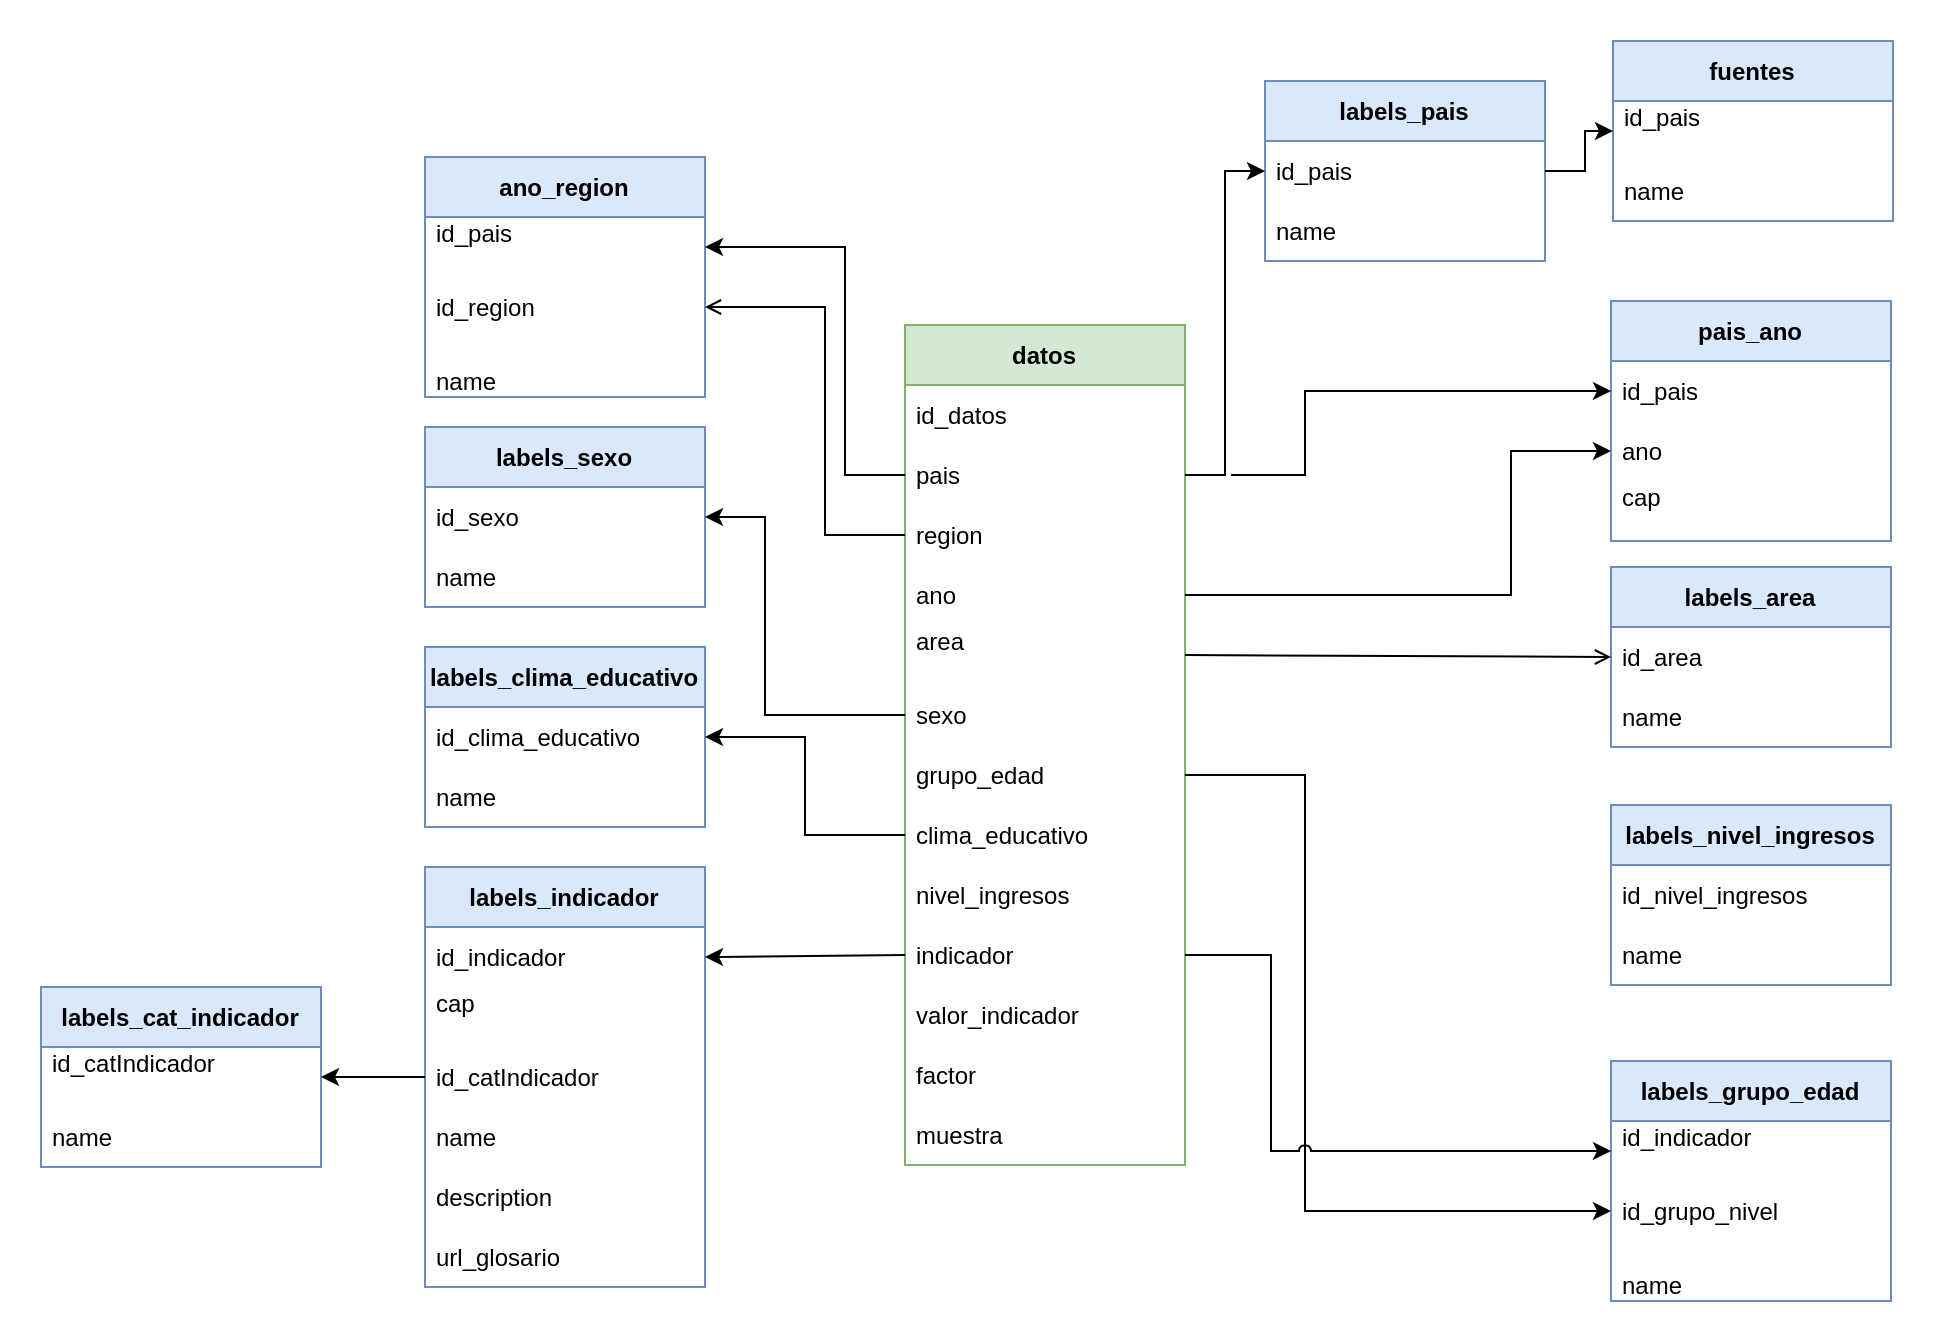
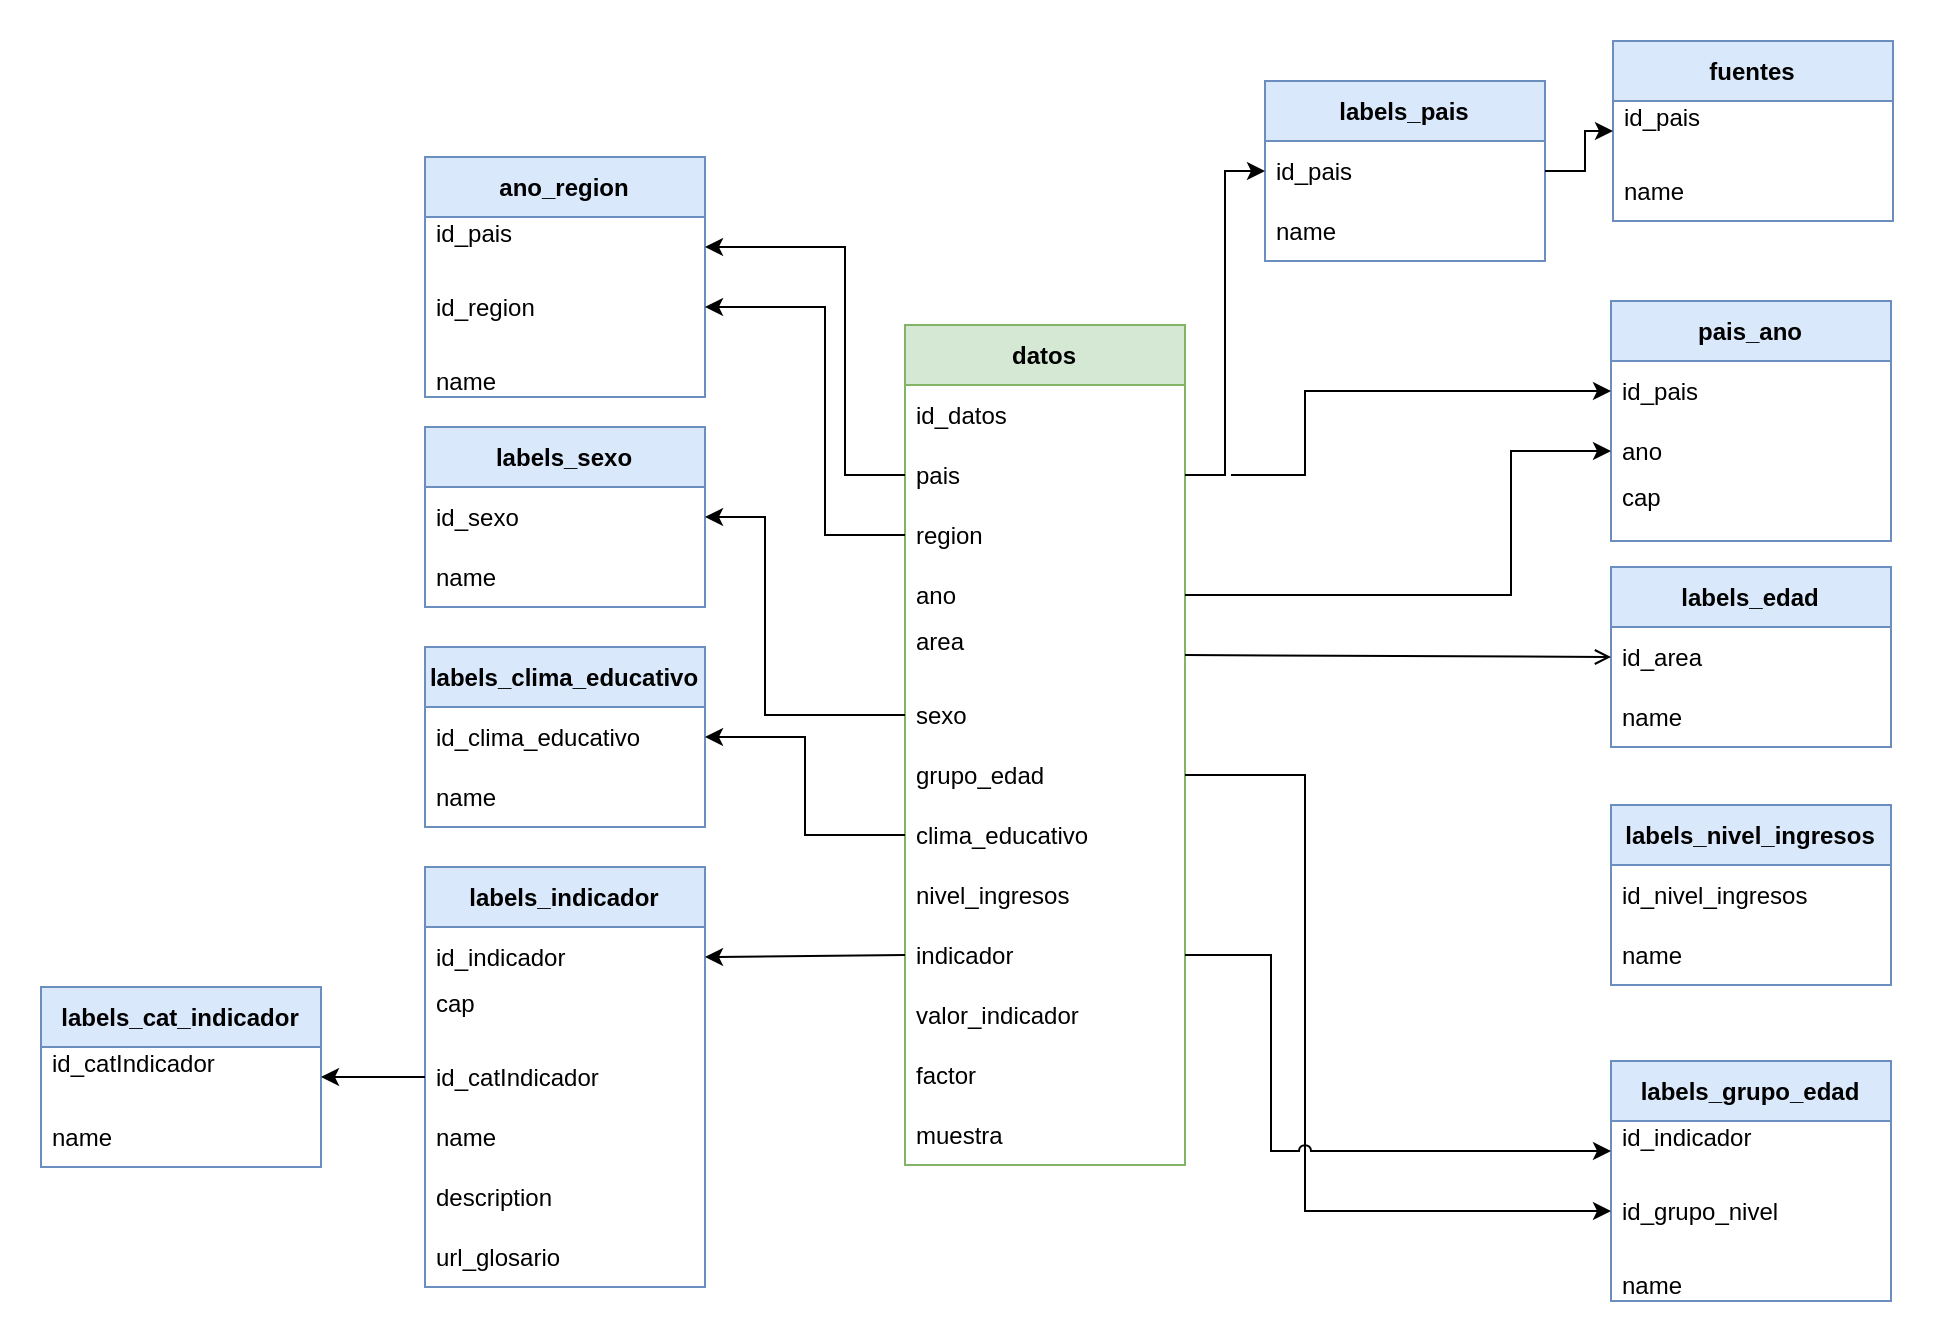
edge "region" -> "id_region": arrowhead open -> classic
node "labels_area": label "labels_area" -> "labels_edad"
